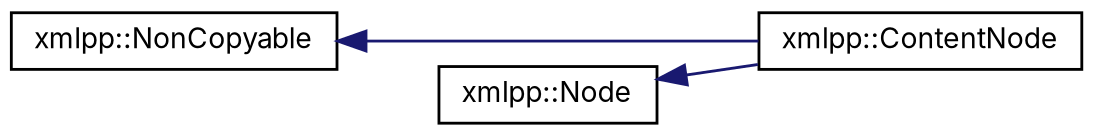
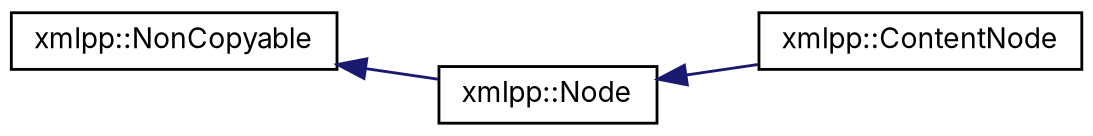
edge "xmlpp::ContentNode" -> "xmlpp::NonCopyable": now "xmlpp::Node" -> "xmlpp::NonCopyable"
